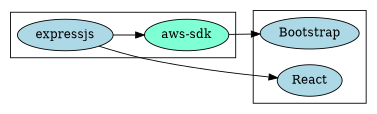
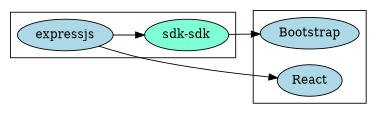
node "aws-sdk": label "aws-sdk" -> "sdk-sdk"
